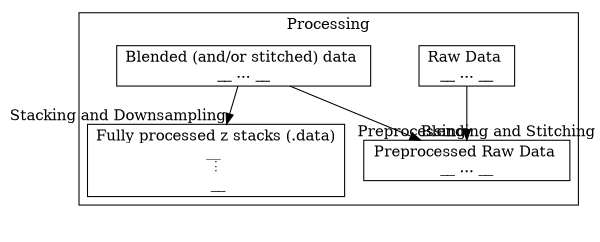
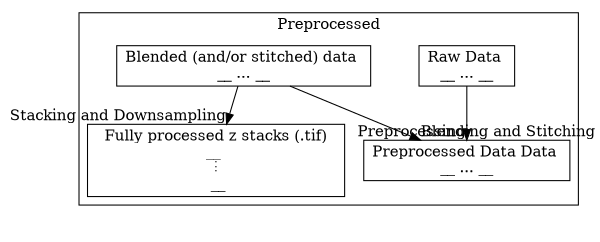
cluster "Processing": label "Processing" -> "Preprocessed"
node "Fully processed z stacks (.data) __ ⋮ __": label "Fully processed z stacks (.data) __ ⋮ __" -> "Fully processed z stacks (.tif) __ ⋮ __"
node "Preprocessed Raw Data __ ... __": label "Preprocessed Raw Data __ ... __" -> "Preprocessed Data Data __ ... __"
